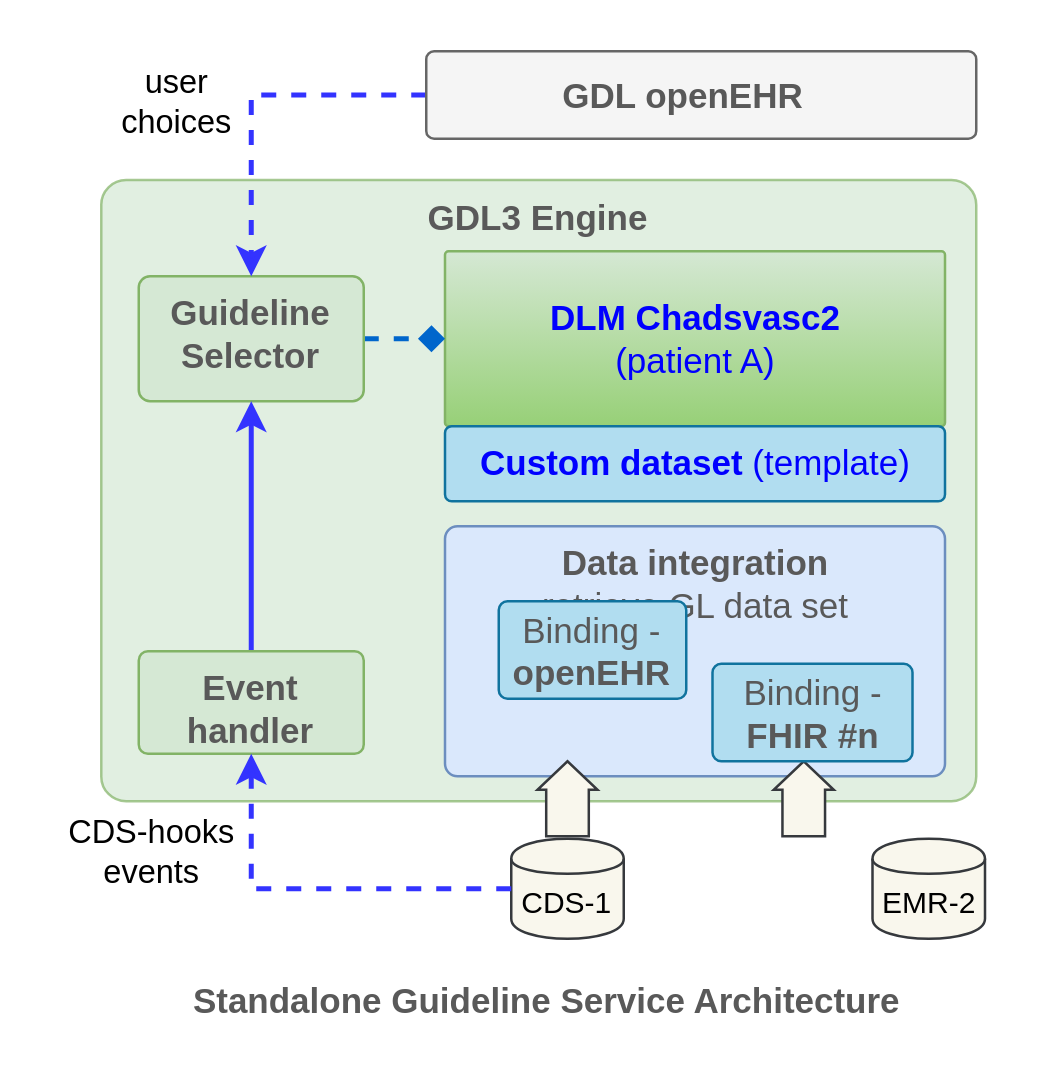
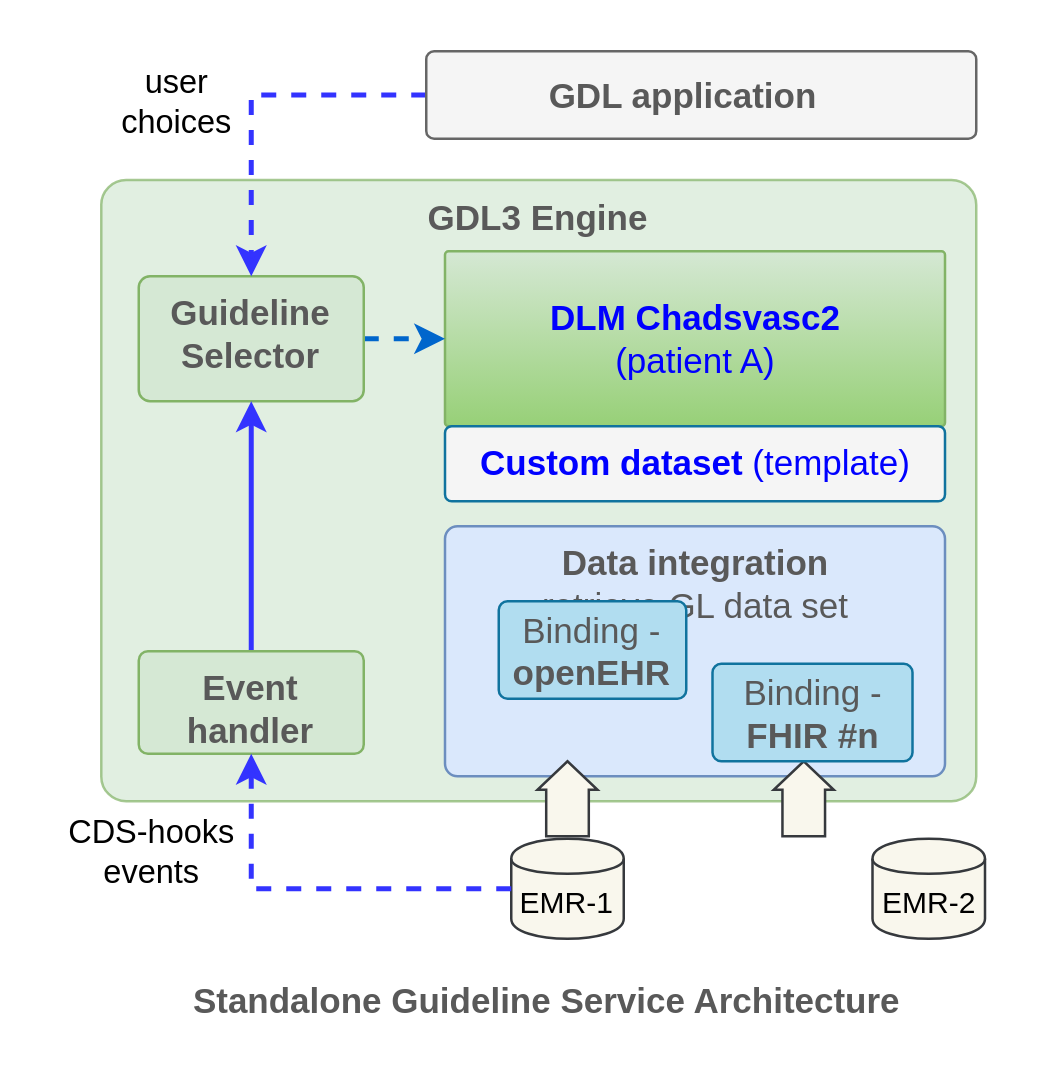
node "GDL openEHR": label "GDL openEHR" -> "GDL application"
edge "Guideline Selector" -> "DLM Chadsvasc2 (patient A)": arrowhead diamond -> classic
node "Custom dataset (template)": fillcolor #b1ddf0 -> #f5f5f5
node "CDS-1": label "CDS-1" -> "EMR-1"
